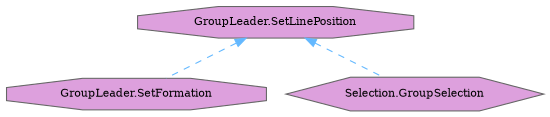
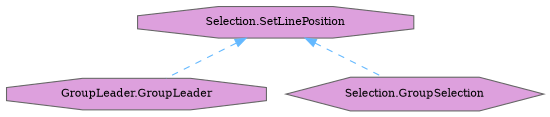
node "GroupLeader.SetLinePosition": label "GroupLeader.SetLinePosition" -> "Selection.SetLinePosition"
node "GroupLeader.SetFormation": label "GroupLeader.SetFormation" -> "GroupLeader.GroupLeader"
